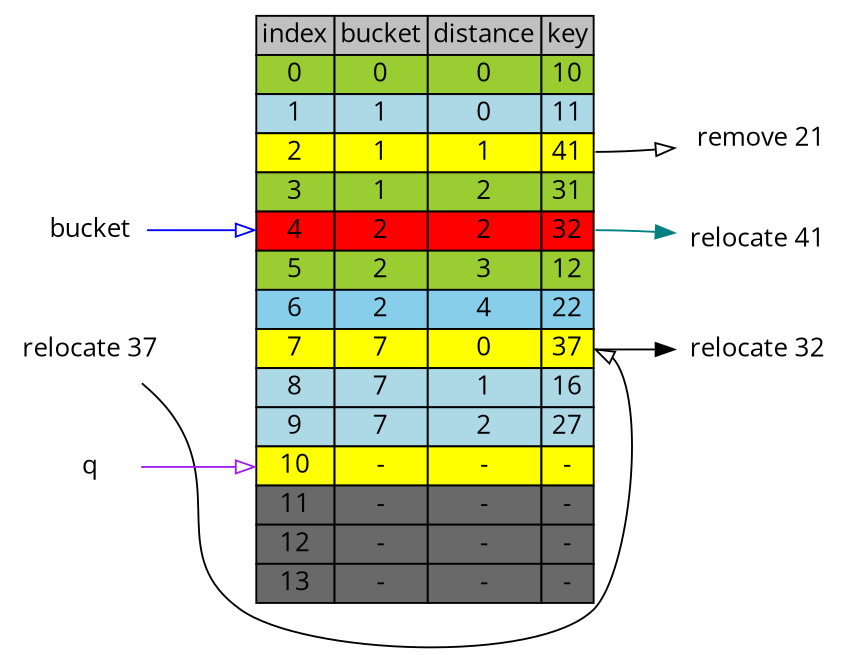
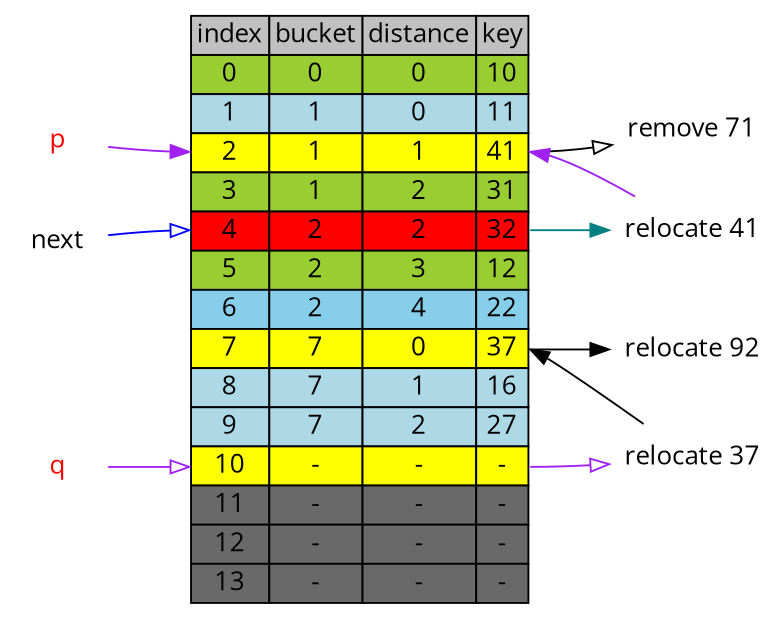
node "remove 21": label "remove 21" -> "remove 71"
node "p": added
edge "relocate 41" -> "index": added
node "bucket": label "bucket" -> "next"
node "relocate 32": label "relocate 32" -> "relocate 92"
edge "index" -> "relocate 37": added
node "q": fontcolor black -> red
edge "relocate 37" -> "index": arrowhead onormal -> normal
